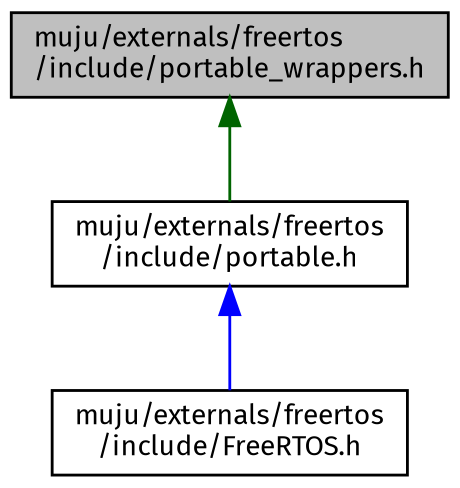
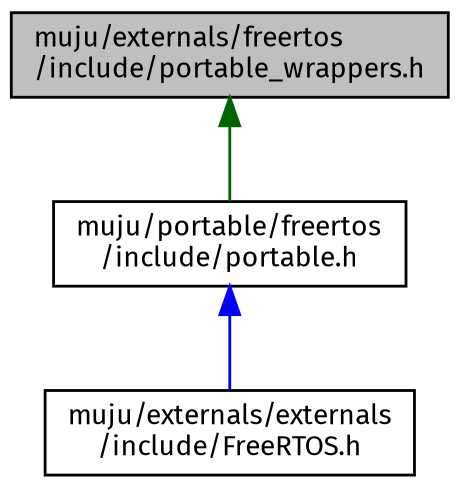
node "muju/externals/freertos /include/portable.h": label "muju/externals/freertos /include/portable.h" -> "muju/portable/freertos /include/portable.h"
node "muju/externals/freertos /include/FreeRTOS.h": label "muju/externals/freertos /include/FreeRTOS.h" -> "muju/externals/externals /include/FreeRTOS.h"
